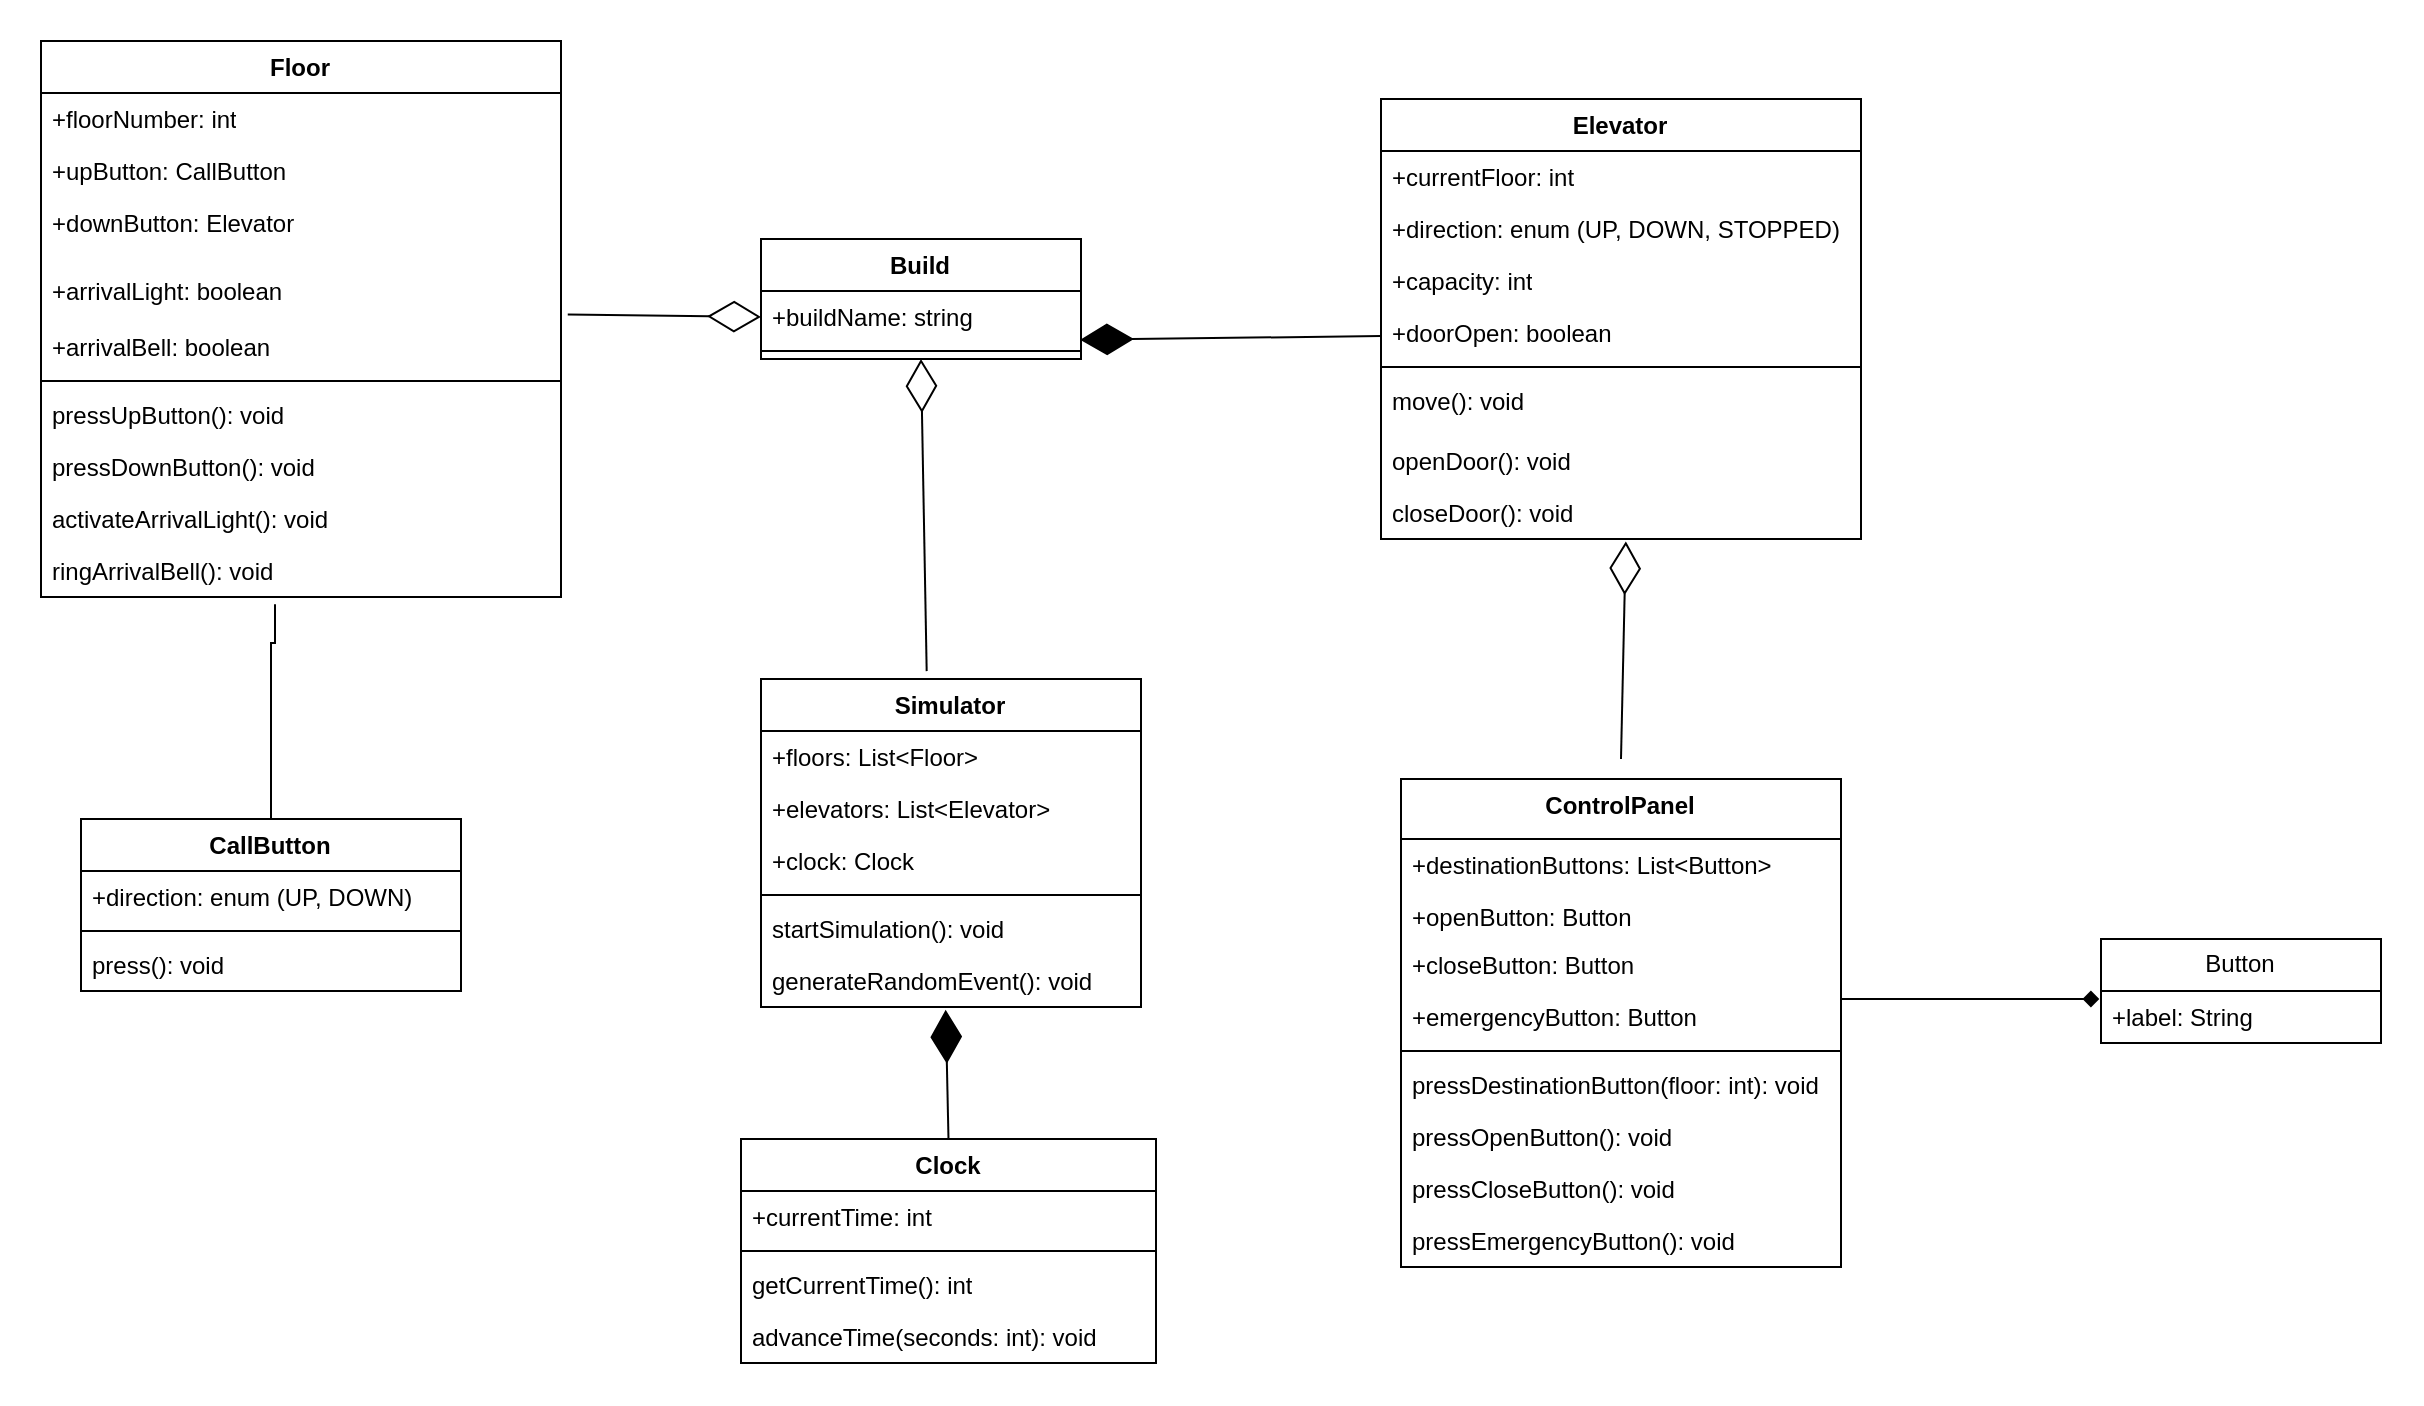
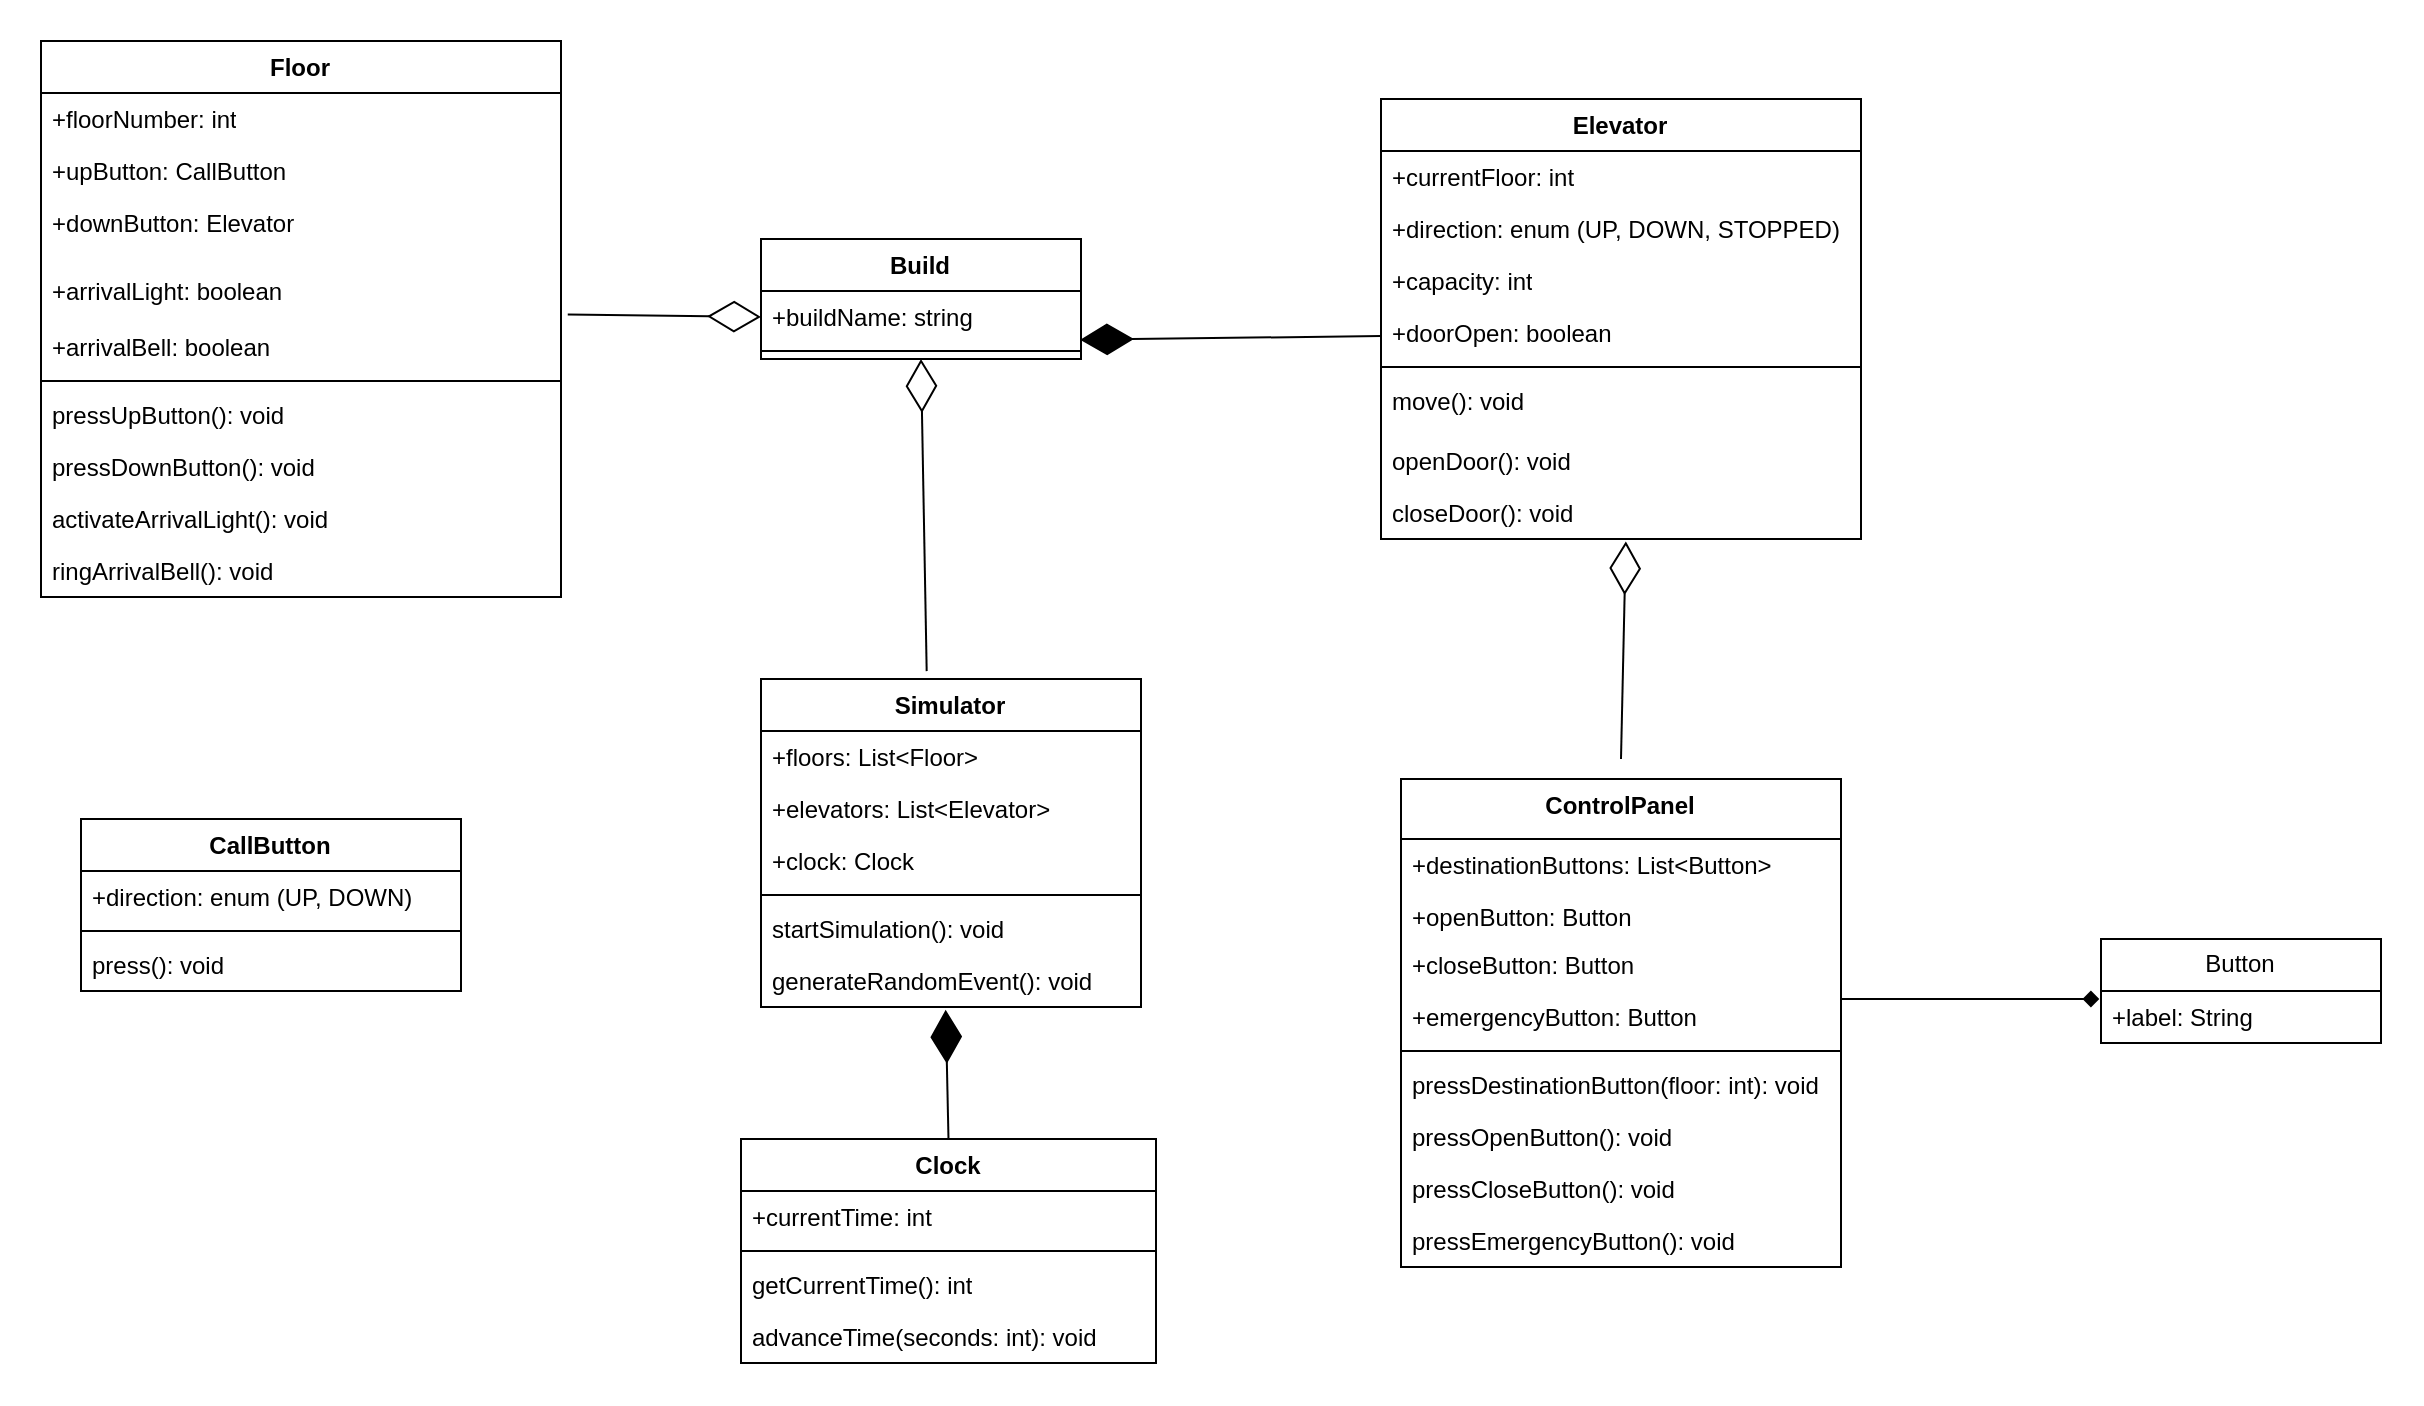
edge "ringArrivalBell(): void" -- "CallButton": removed
